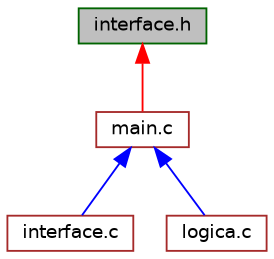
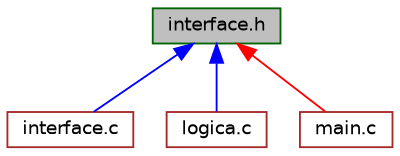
edge "interface.c" -> "main.c": now "interface.c" -> "interface.h"
edge "logica.c" -> "main.c": now "logica.c" -> "interface.h"
